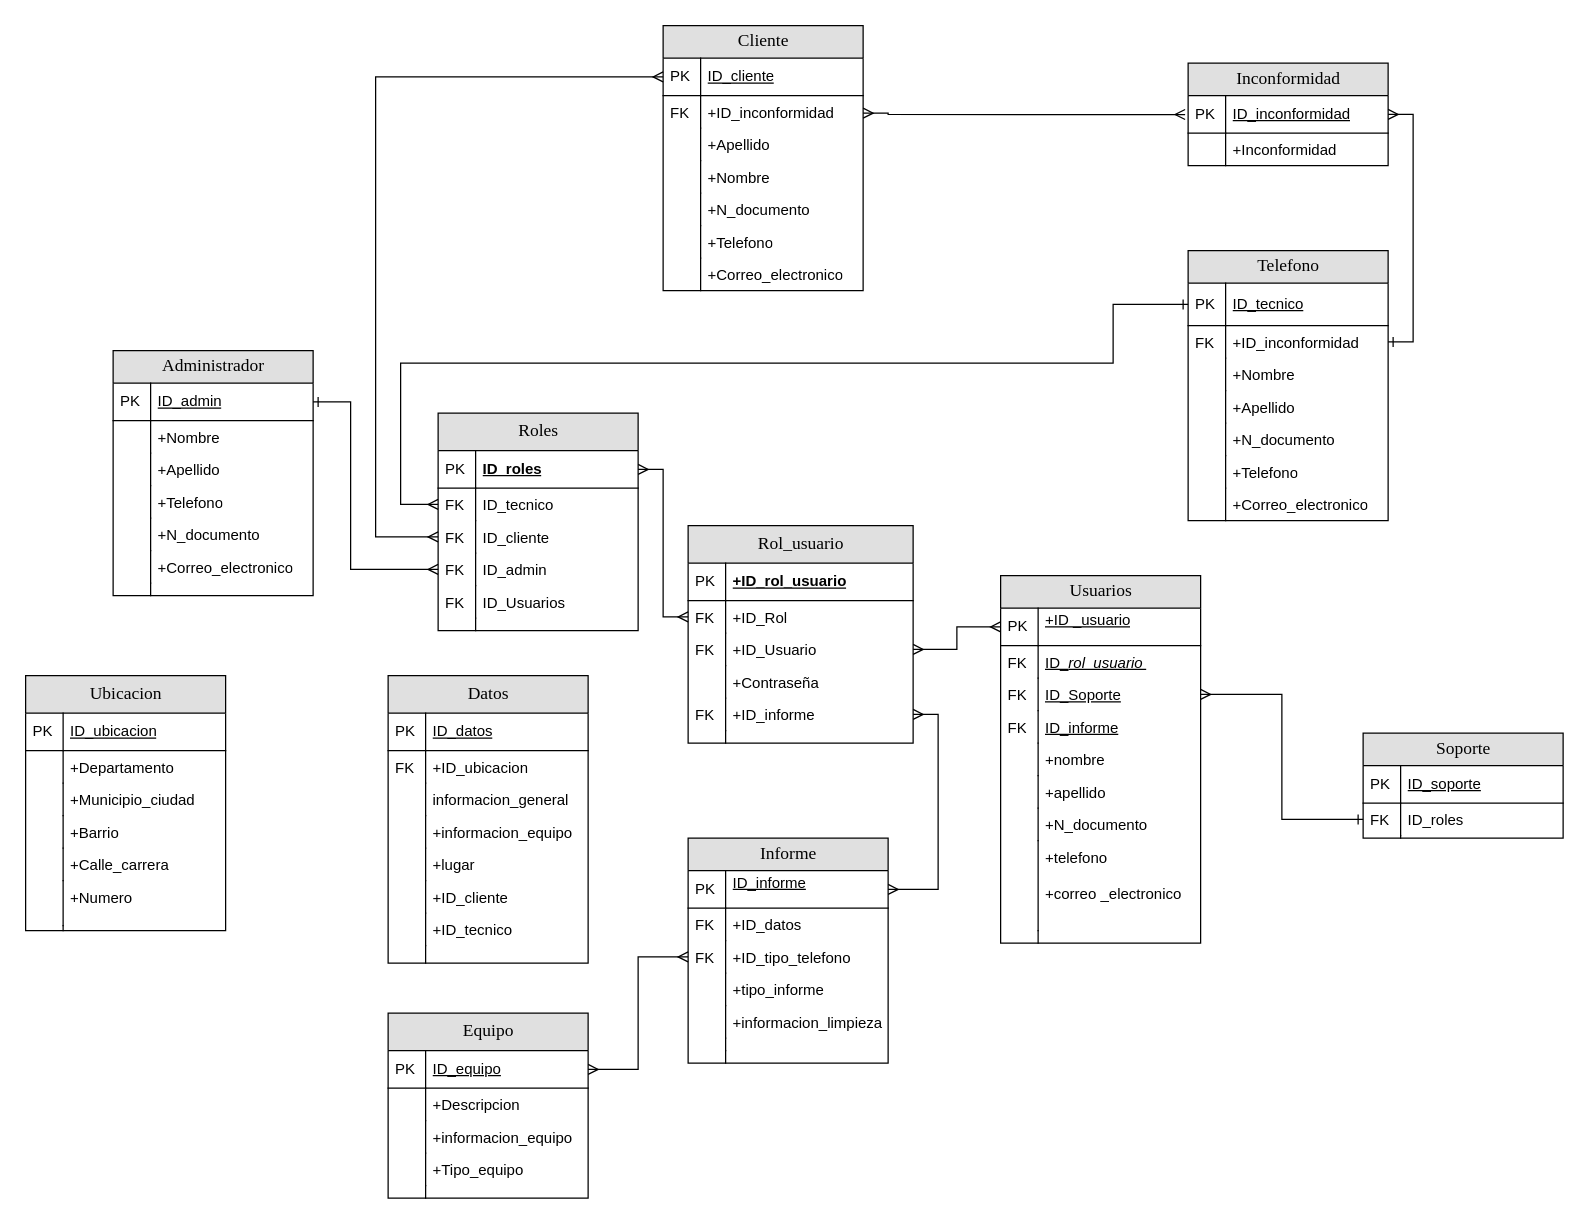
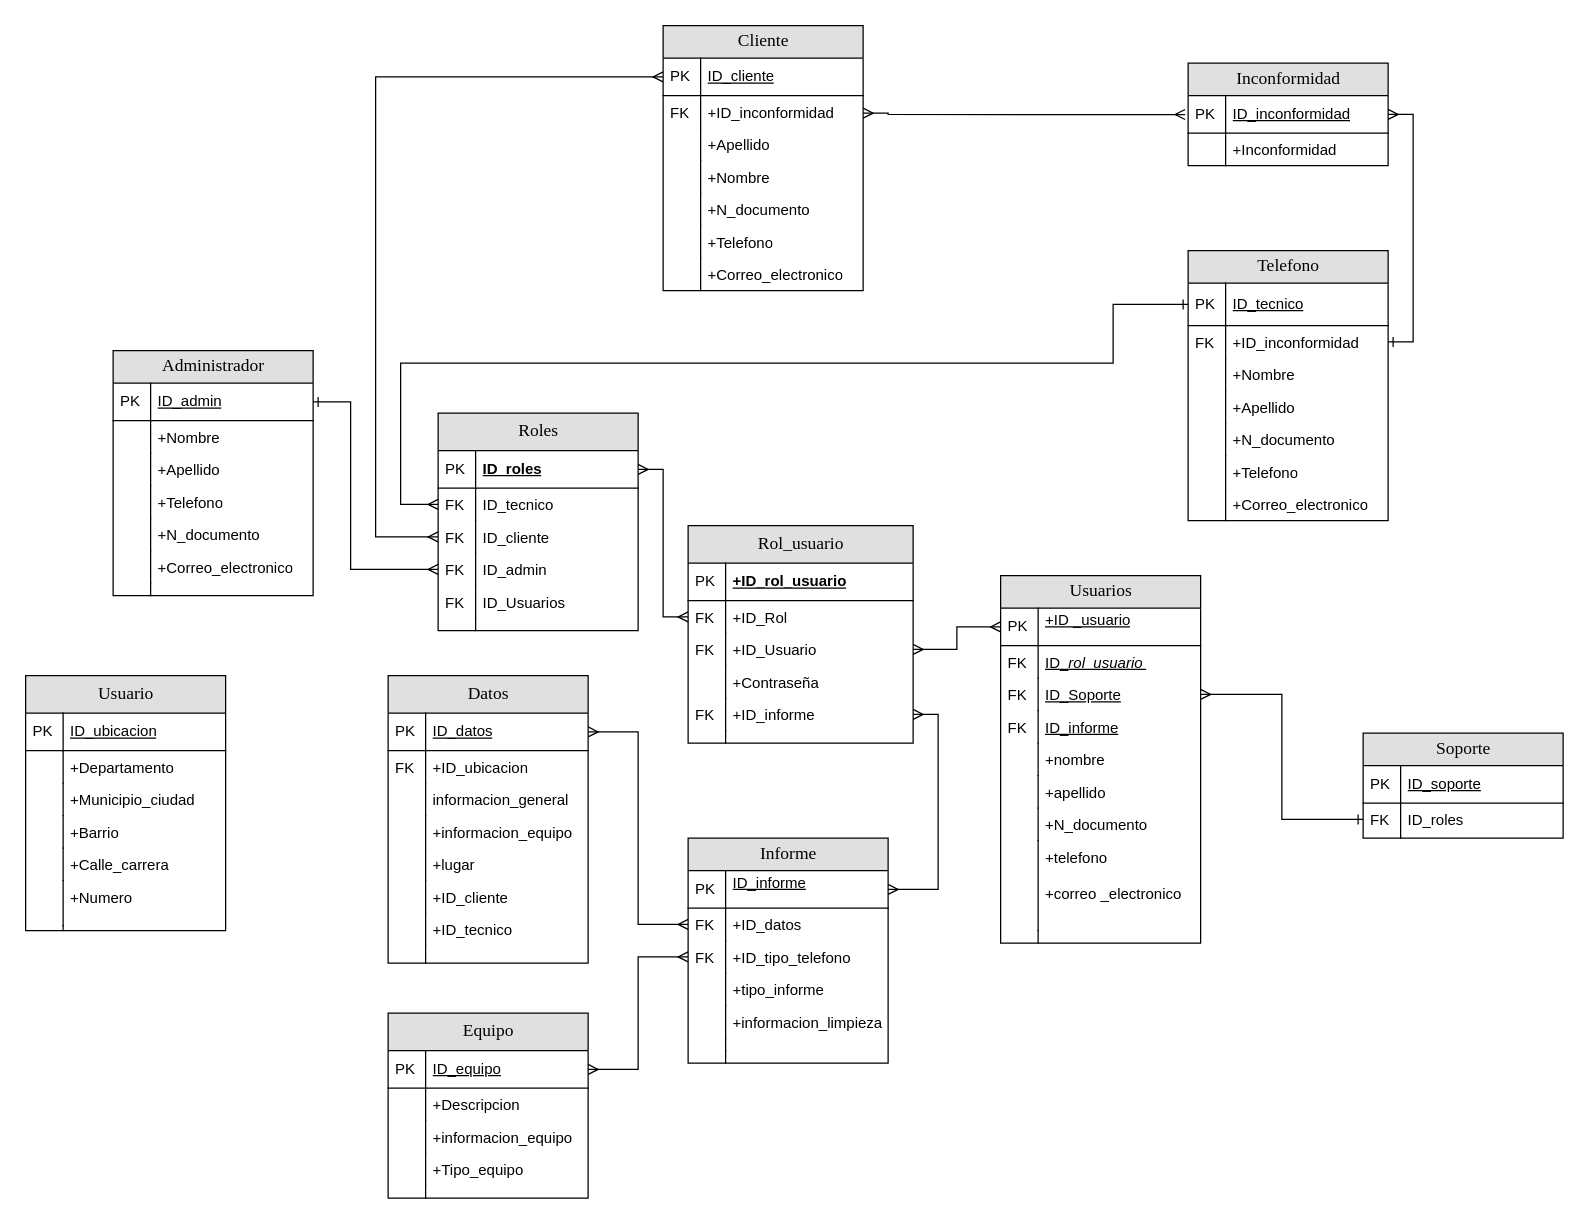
node "Ubicacion": label "Ubicacion" -> "Usuario"
edge "ID_datos" -- "+ID_datos": added
